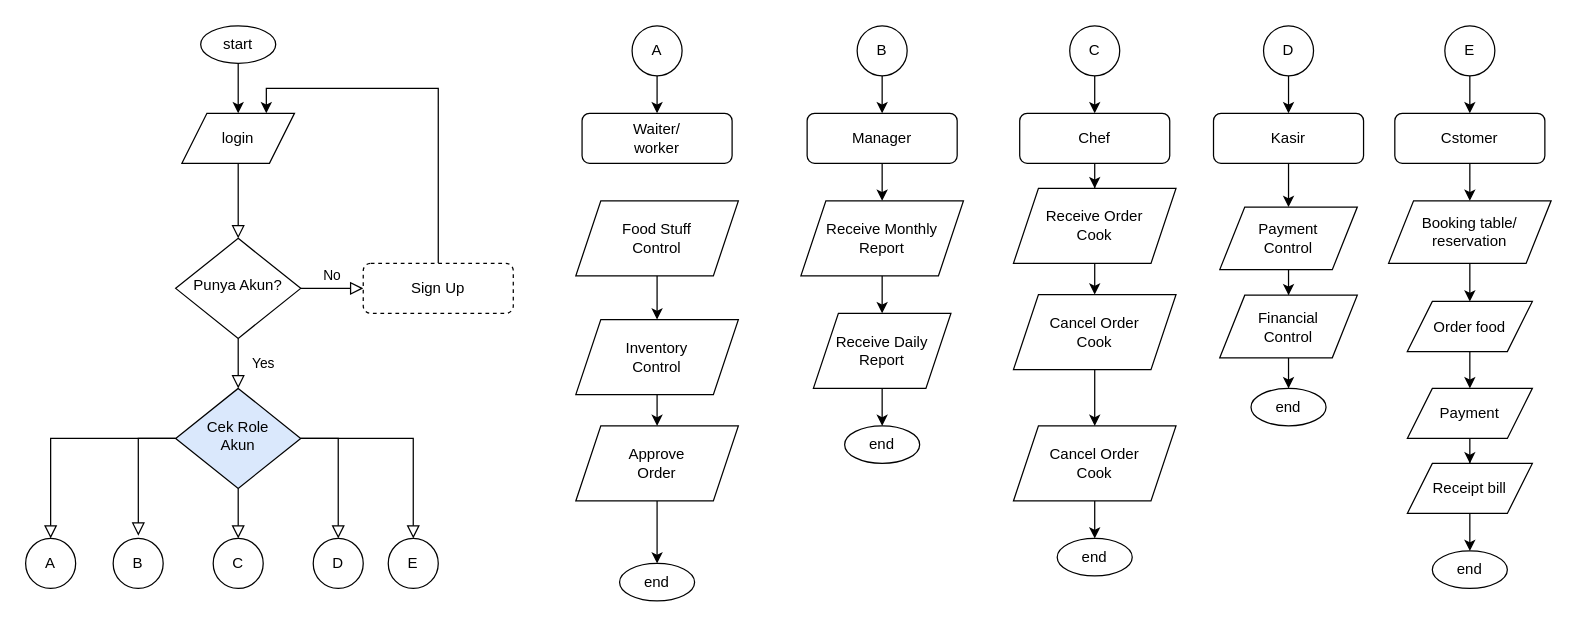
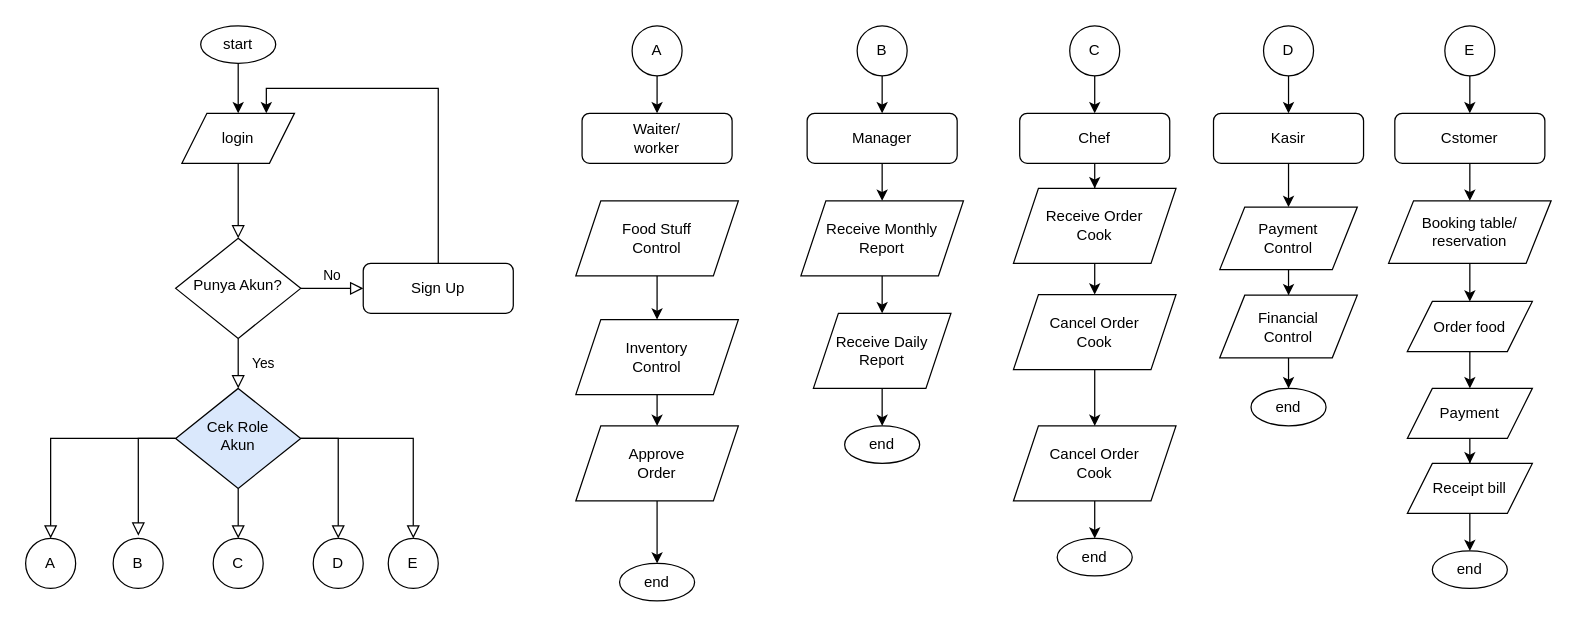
node "Sign Up": style dashed -> solid
